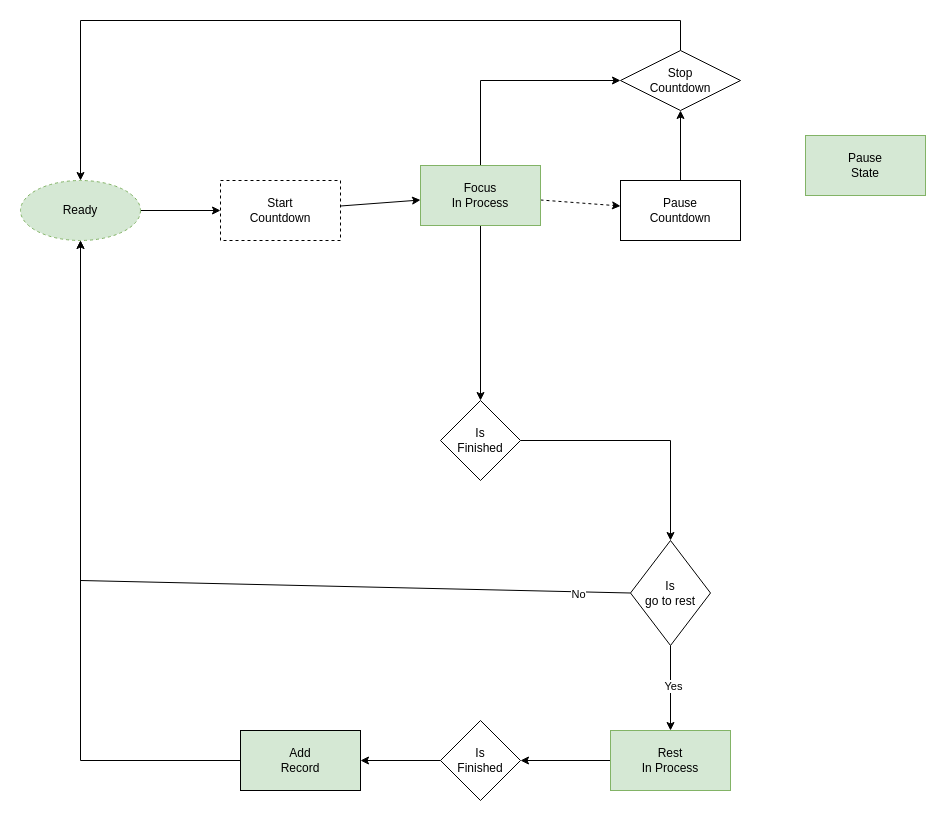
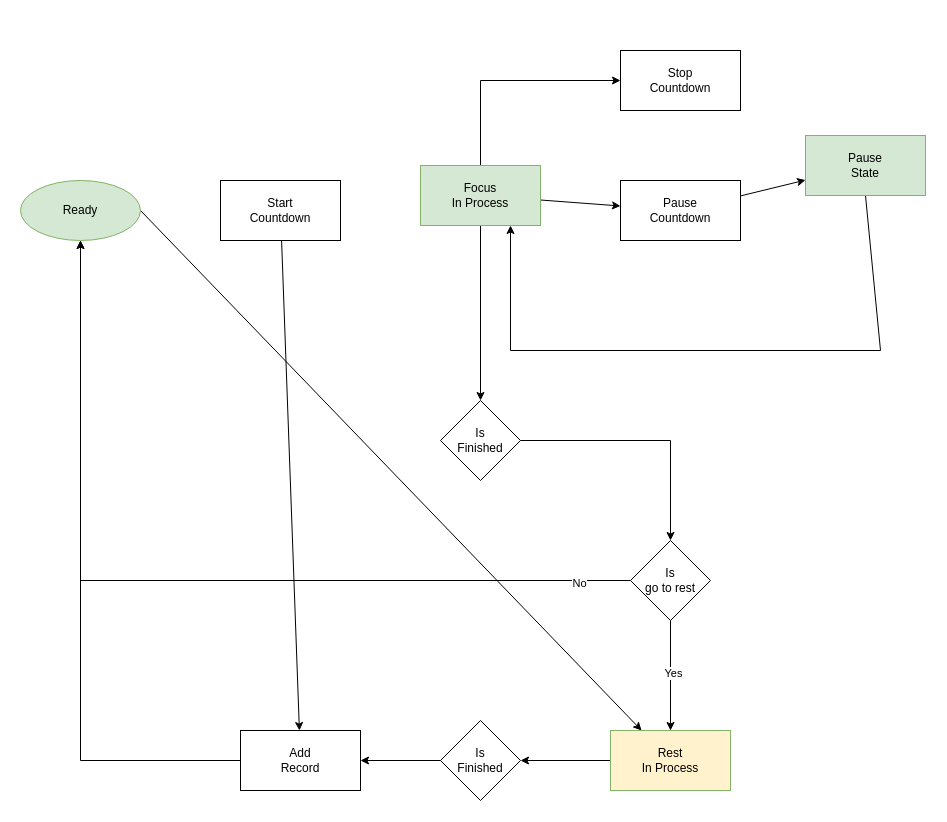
edge "Stop Countdown" -> "Ready": removed
node "Stop Countdown": shape diamond -> rectangle
edge "Pause Countdown" -> "Stop Countdown": now "Pause Countdown" -> "Pause State"
edge "Start Countdown" -> "Focus In Process": now "Start Countdown" -> "Add Record"
edge "Focus In Process" -> "Pause Countdown": style dashed -> solid
node "Ready": style dashed -> solid
edge "Ready" -> "Start Countdown": now "Ready" -> "Rest In Process"
node "Start Countdown": style dashed -> solid
edge "Add Record" -> "Ready": arrowhead open -> classic
edge "Pause State" -> "Focus In Process": added
node "Is go to rest": size 80x105 -> 80x80
node "Add Record": fillcolor #d5e8d4 -> #ffffff
node "Rest In Process": fillcolor #d5e8d4 -> #fff2cc
